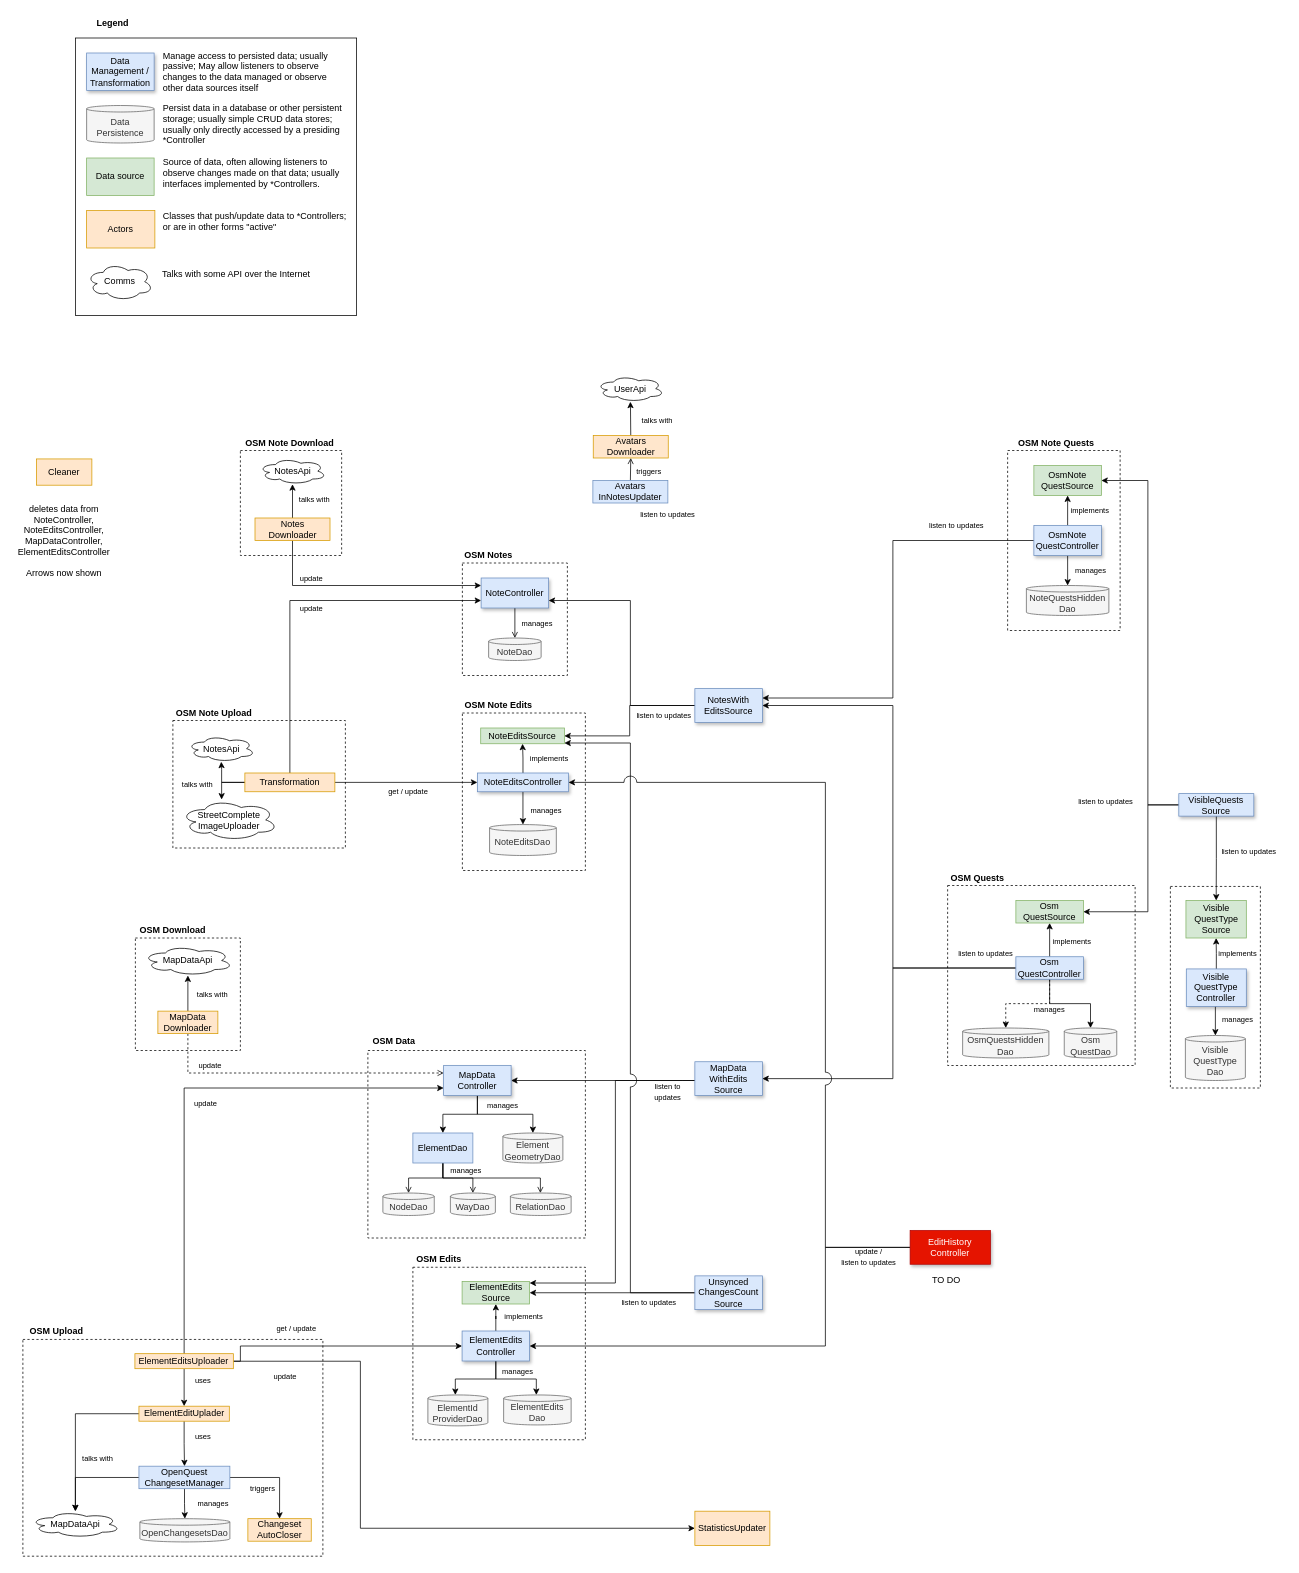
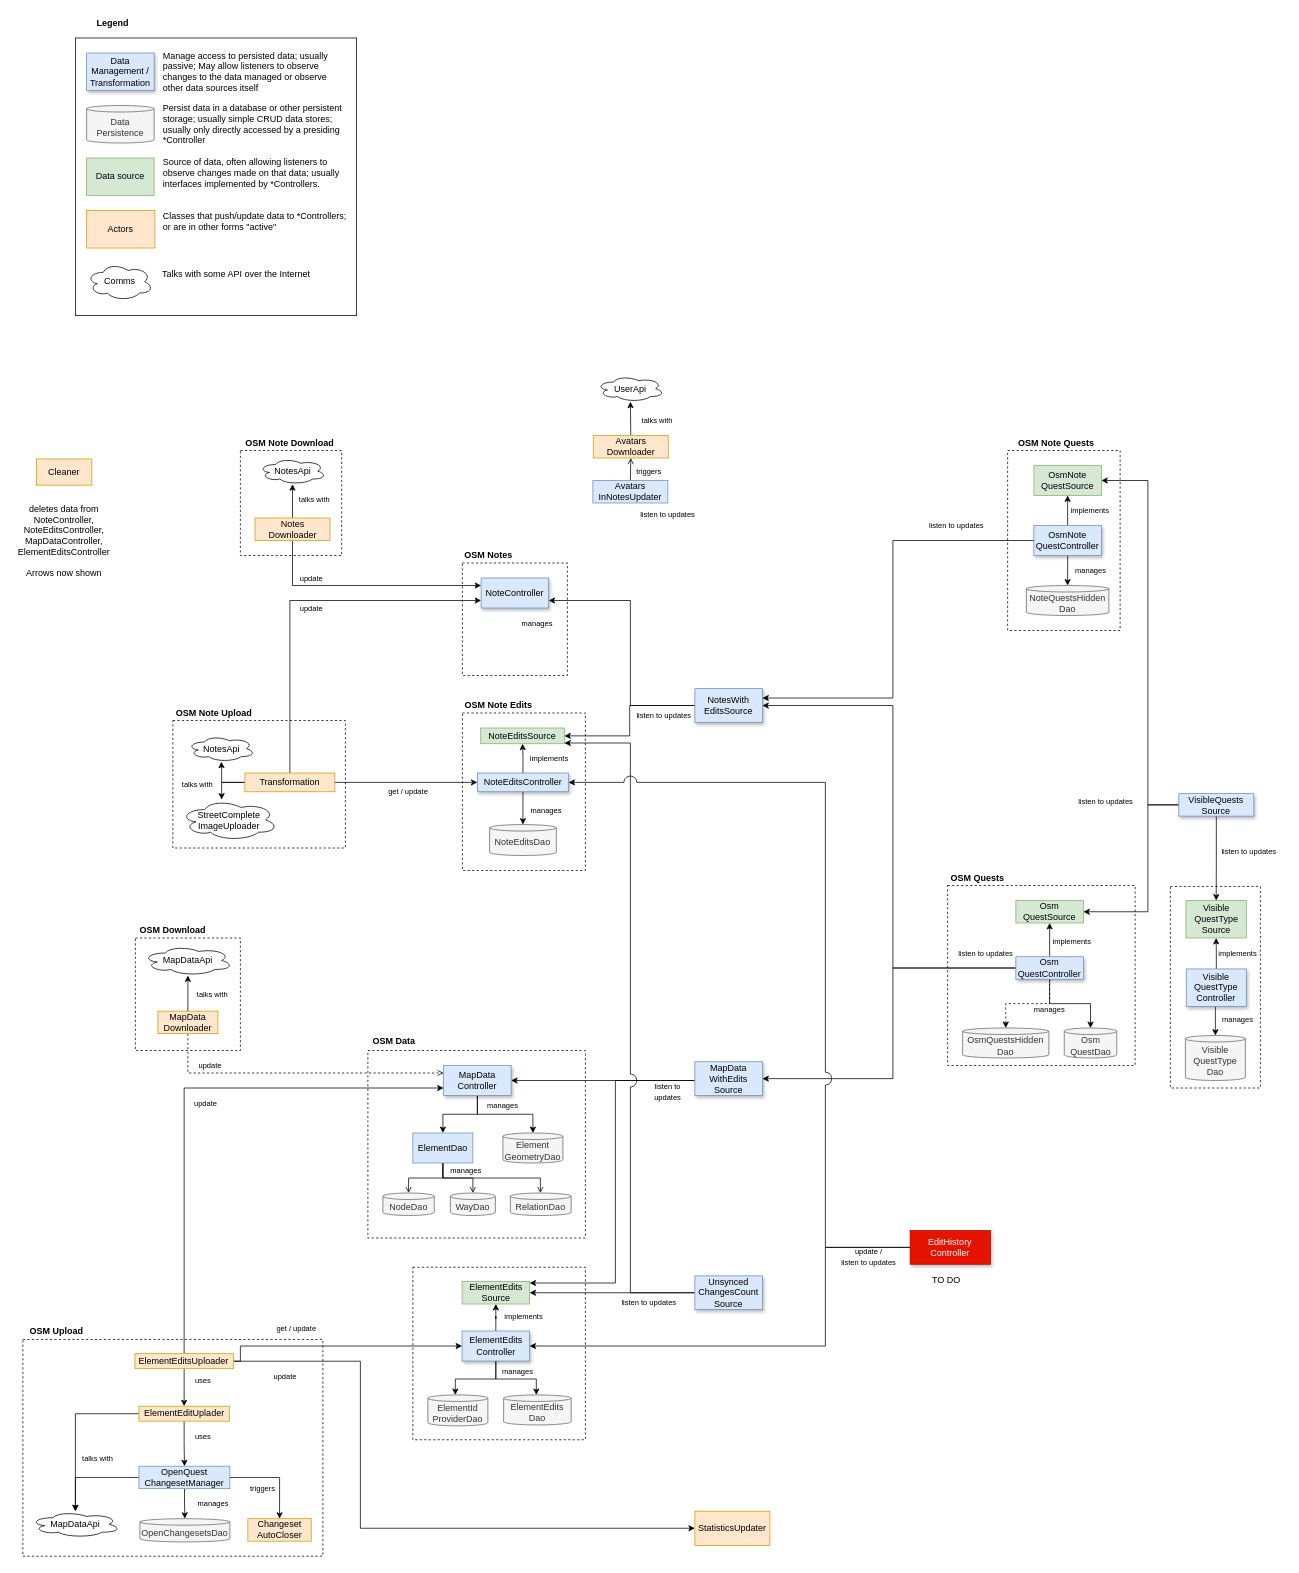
edge "NoteController" -> "NoteDao": removed
node "NoteDao": removed
node "OSM Edits": removed
